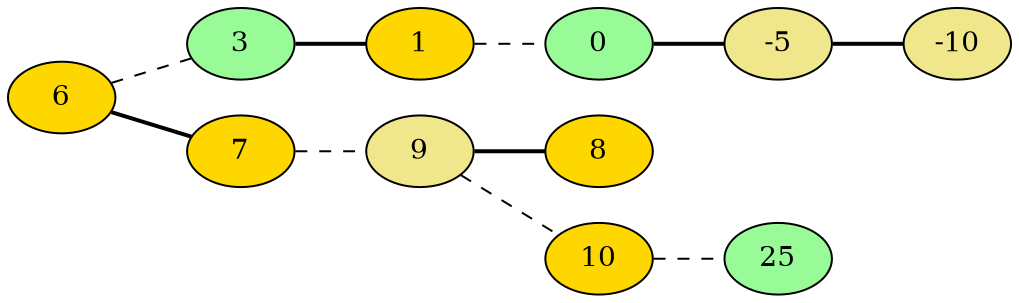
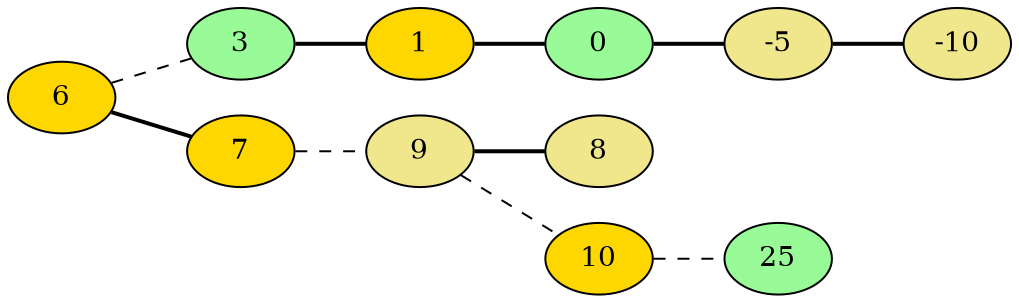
edge "1" -- "0": style dashed -> bold
node "8": fillcolor gold -> khaki
